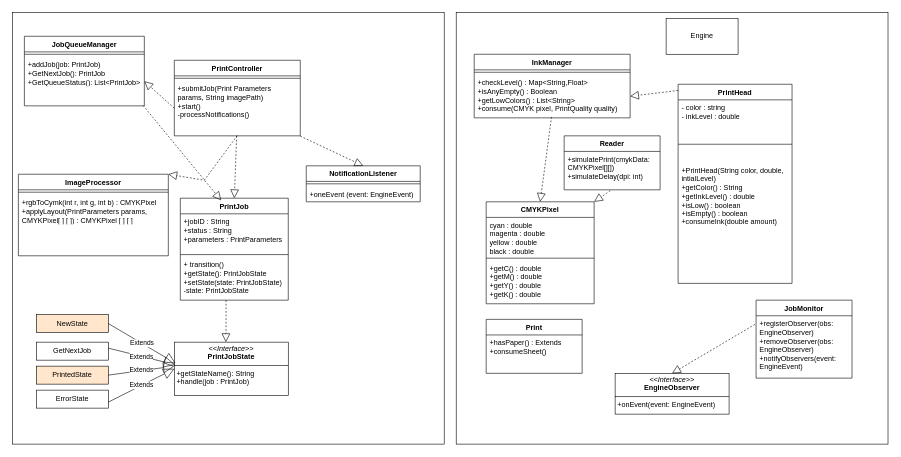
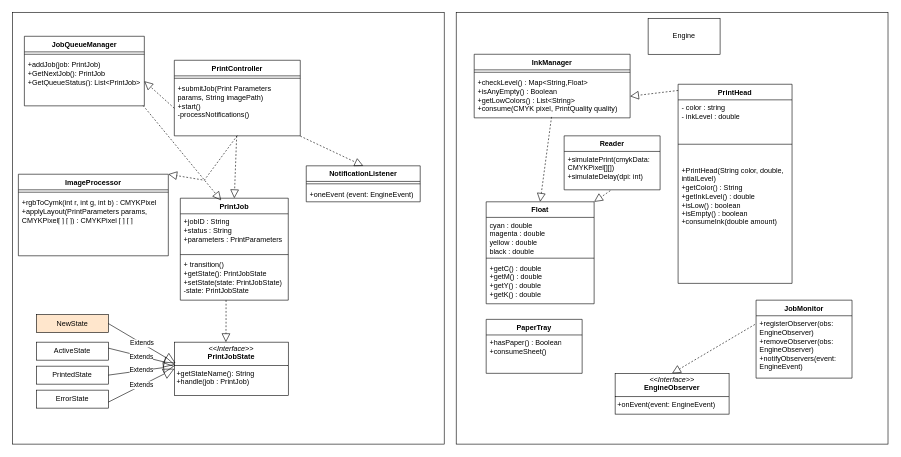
node "Engine": moved (702, 36) -> (684, 36)
node "CMYKPixel": label "CMYKPixel" -> "Float"
node "Print": label "Print" -> "PaperTray"
node "+hasPaper() : Extends +consumeSheet()": label "+hasPaper() : Extends +consumeSheet()" -> "+hasPaper() : Boolean +consumeSheet()"
node "GetNextJob": label "GetNextJob" -> "ActiveState"
node "PrintedState": fillcolor #ffe6cc -> #ffffff
